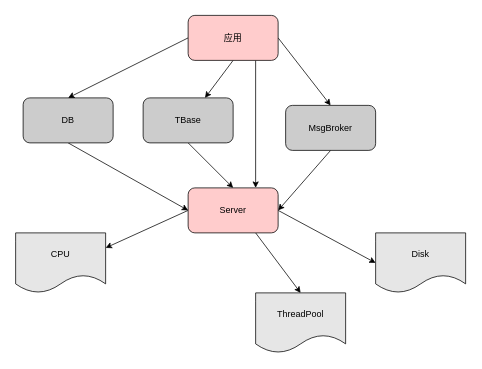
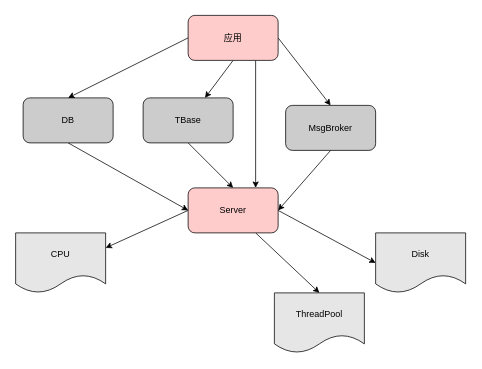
node "ThreadPool": moved (300, 323) -> (319, 323)
